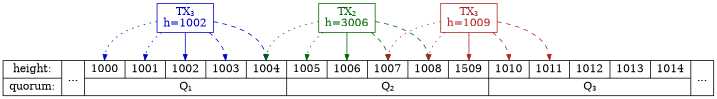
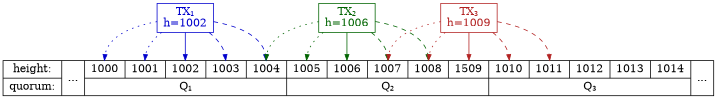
node "TX₃ h=1002": label "TX₃ h=1002" -> "TX₁ h=1002"
node "TX₂ h=3006": label "TX₂ h=3006" -> "TX₂ h=1006"
